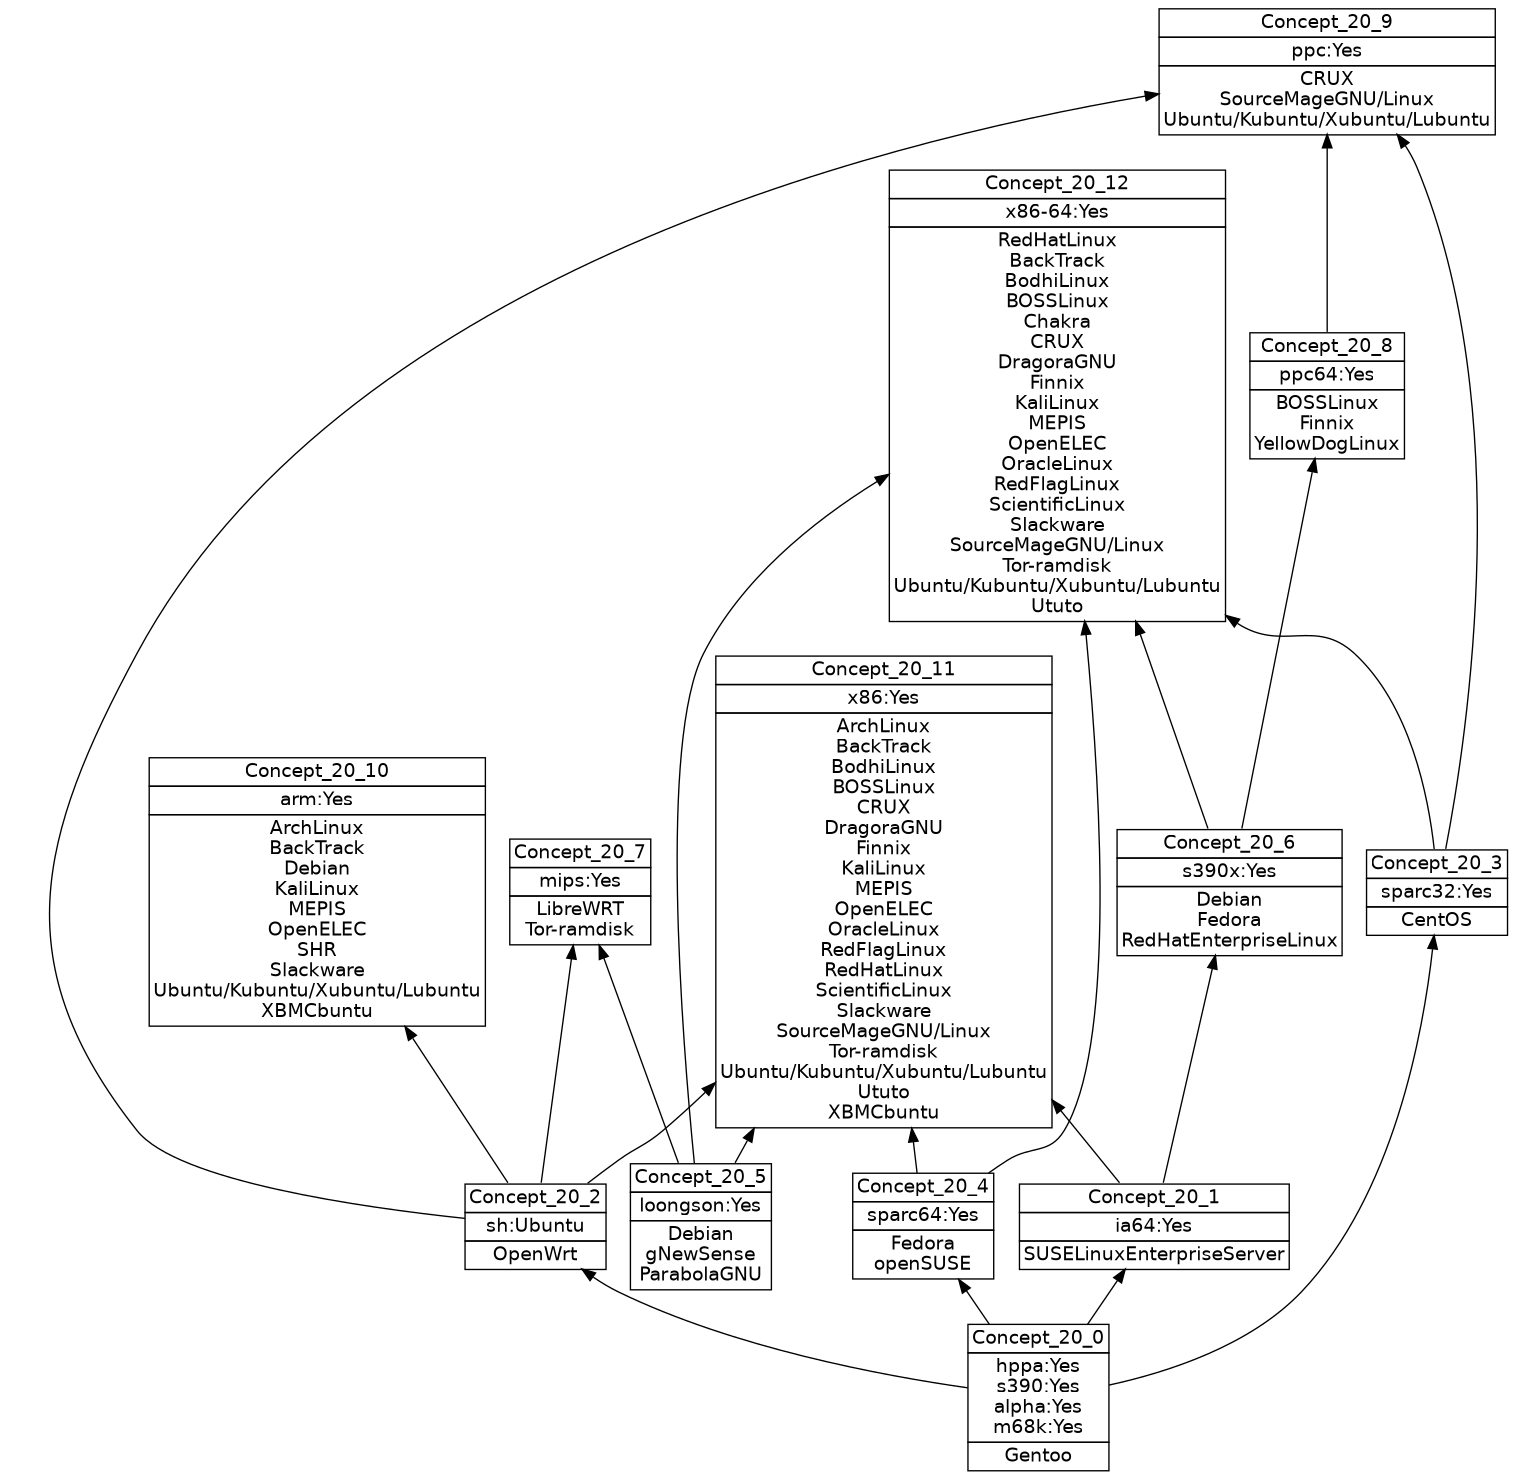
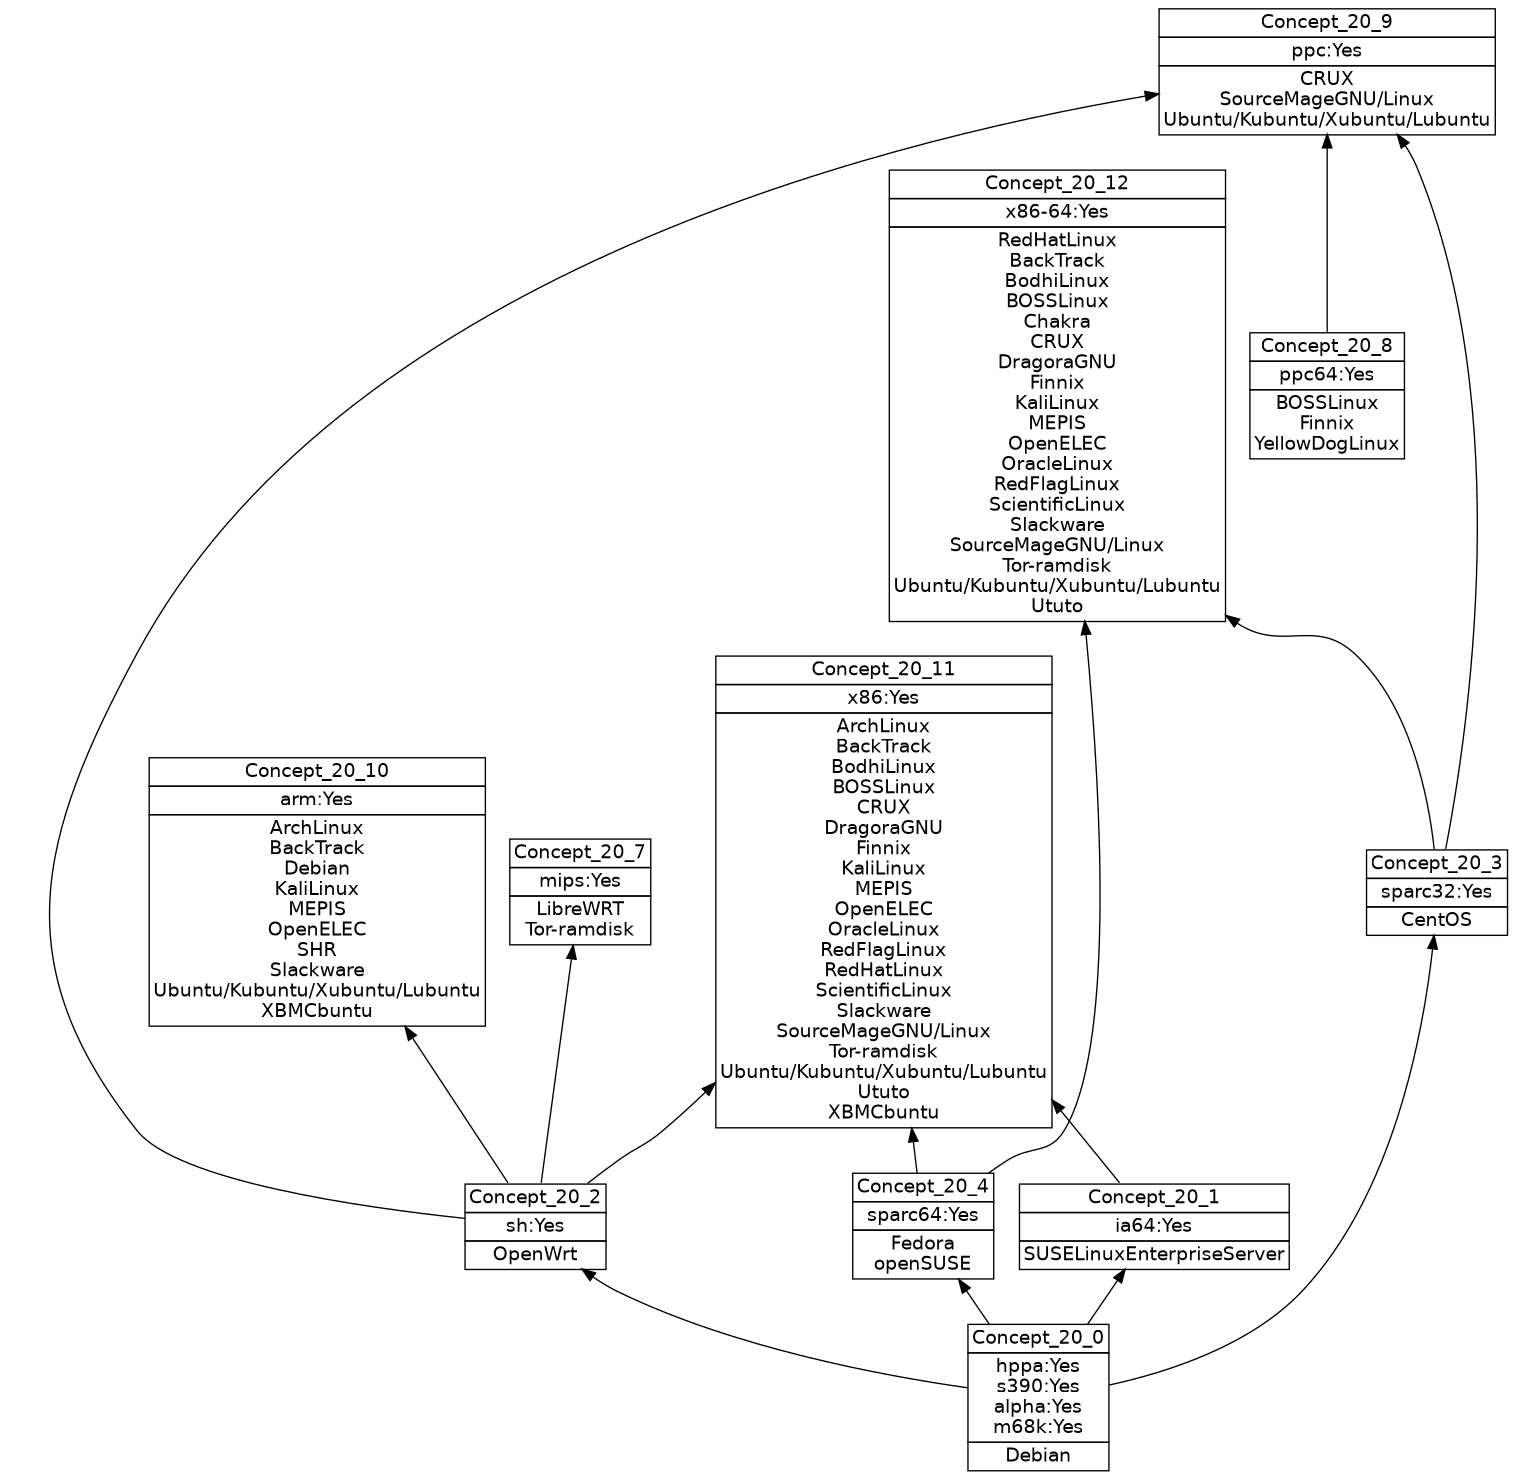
node "Concept_20_6": removed
node "Concept_20_2": text "sh:Ubuntu" -> "sh:Yes"
node "Concept_20_5": removed
node "Concept_20_0": text "Gentoo" -> "Debian"
